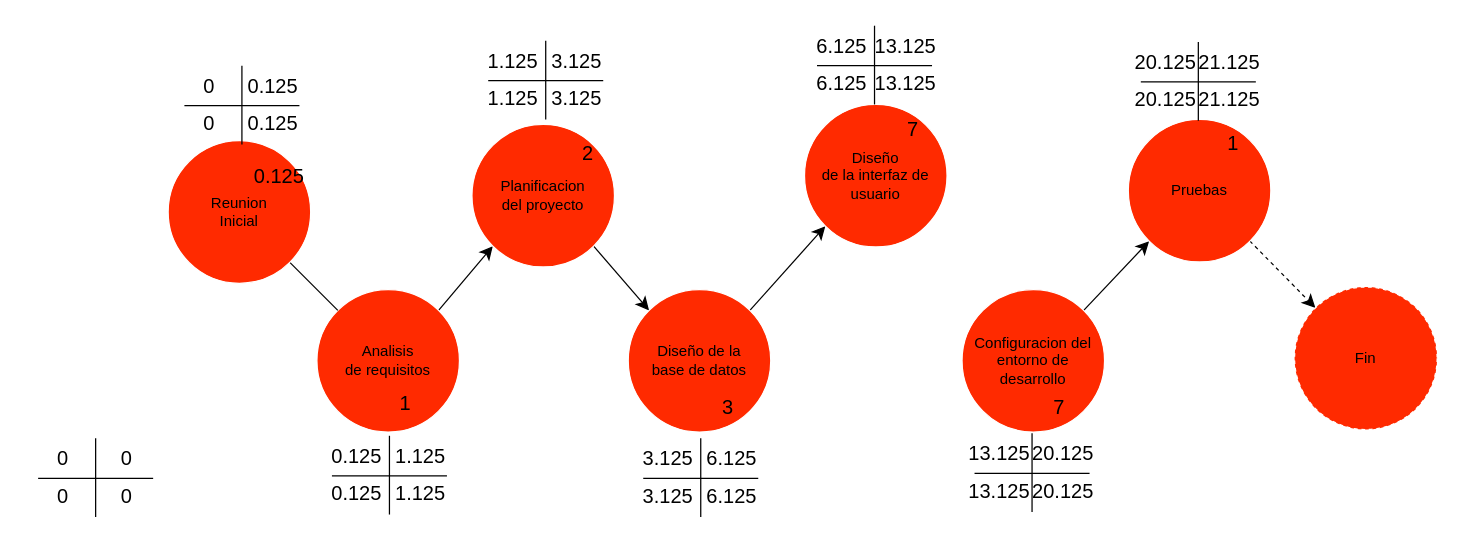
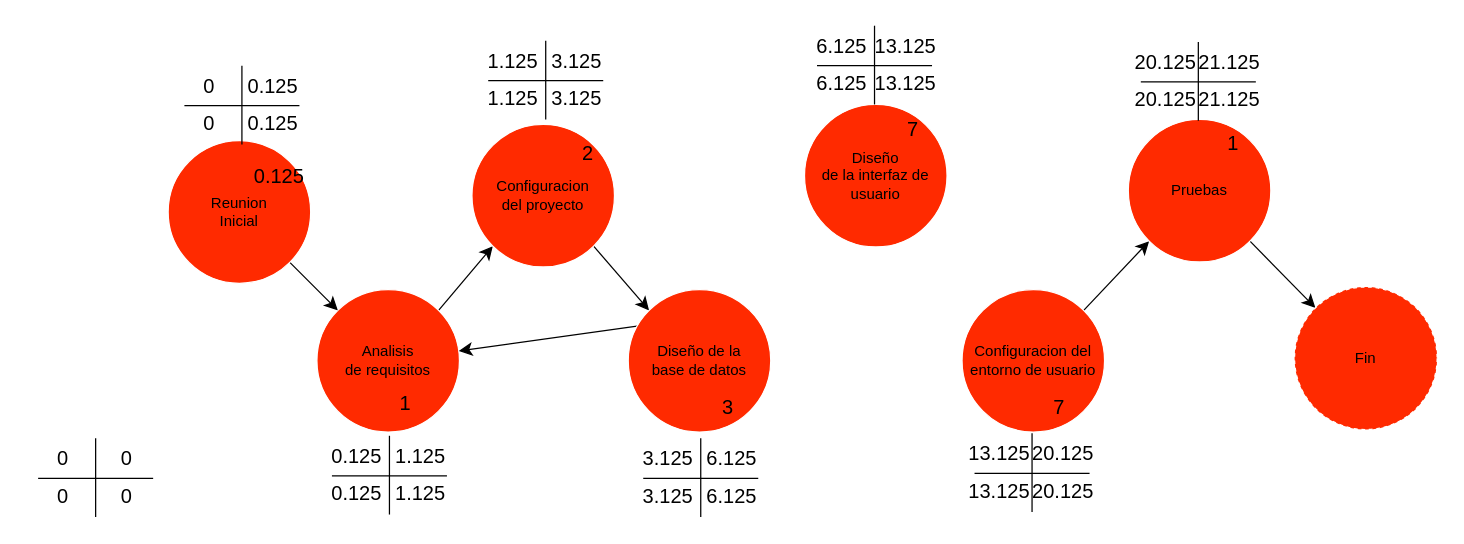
node "Planificacion del proyecto": label "Planificacion del proyecto" -> "Configuracion del proyecto"
edge "Diseño de la base de datos" -> "Diseño de la interfaz de usuario": now "Diseño de la base de datos" -> "Analisis de requisitos"
edge "Pruebas" -> "Fin": style dashed -> solid
edge "Reunion Inicial" -- "Analisis de requisitos": arrowhead none -> classic
node "Configuracion del entorno de desarrollo": label "Configuracion del entorno de desarrollo" -> "Configuracion del entorno de usuario"
